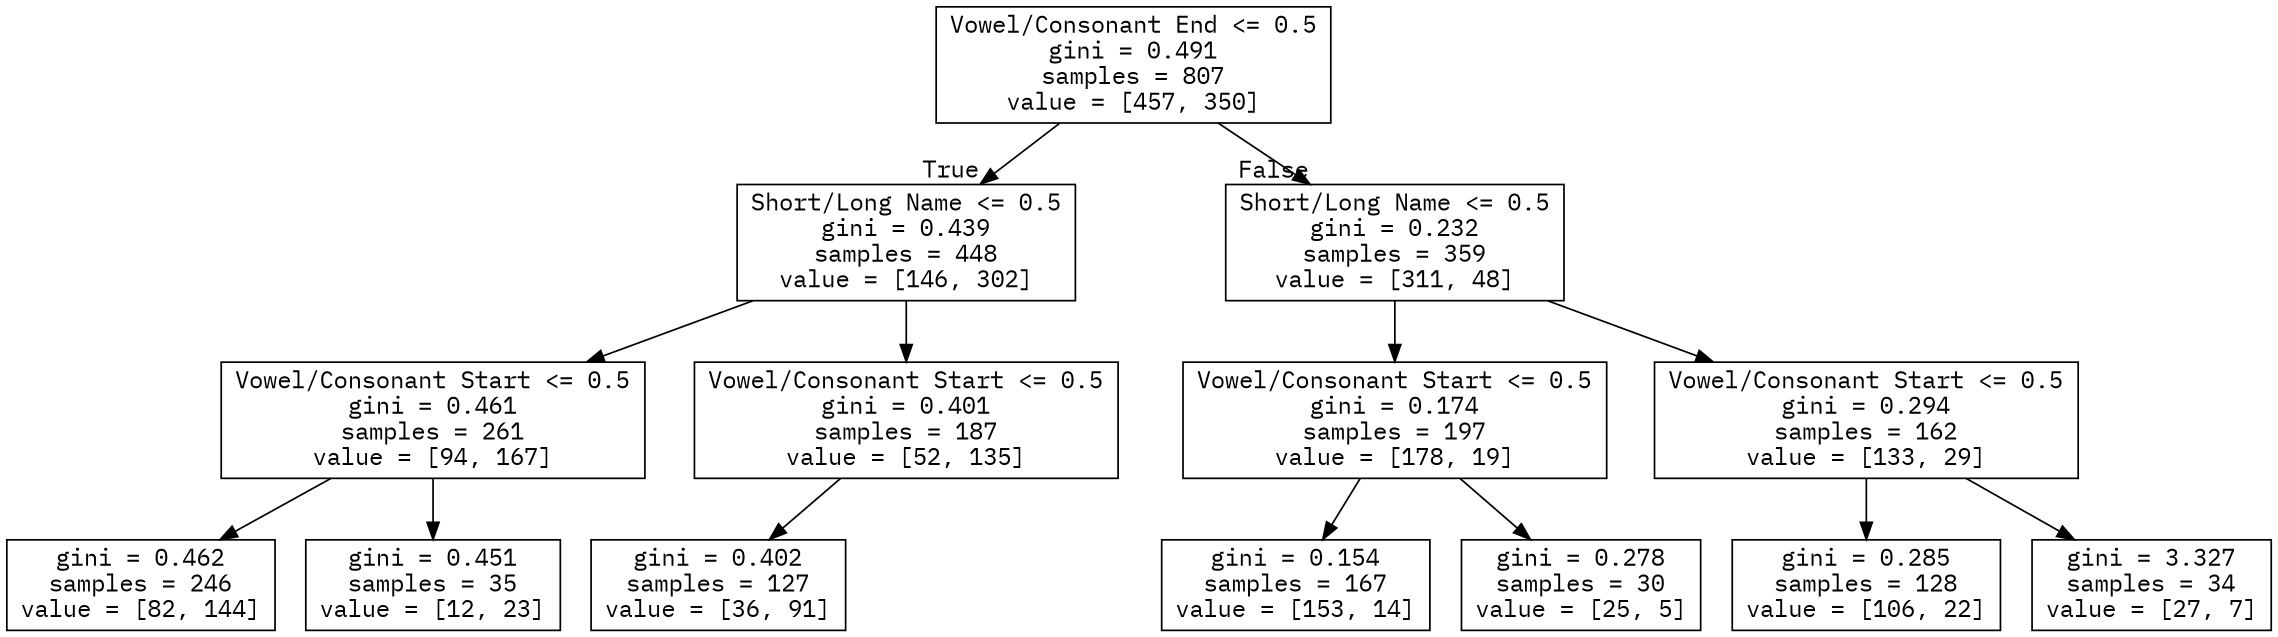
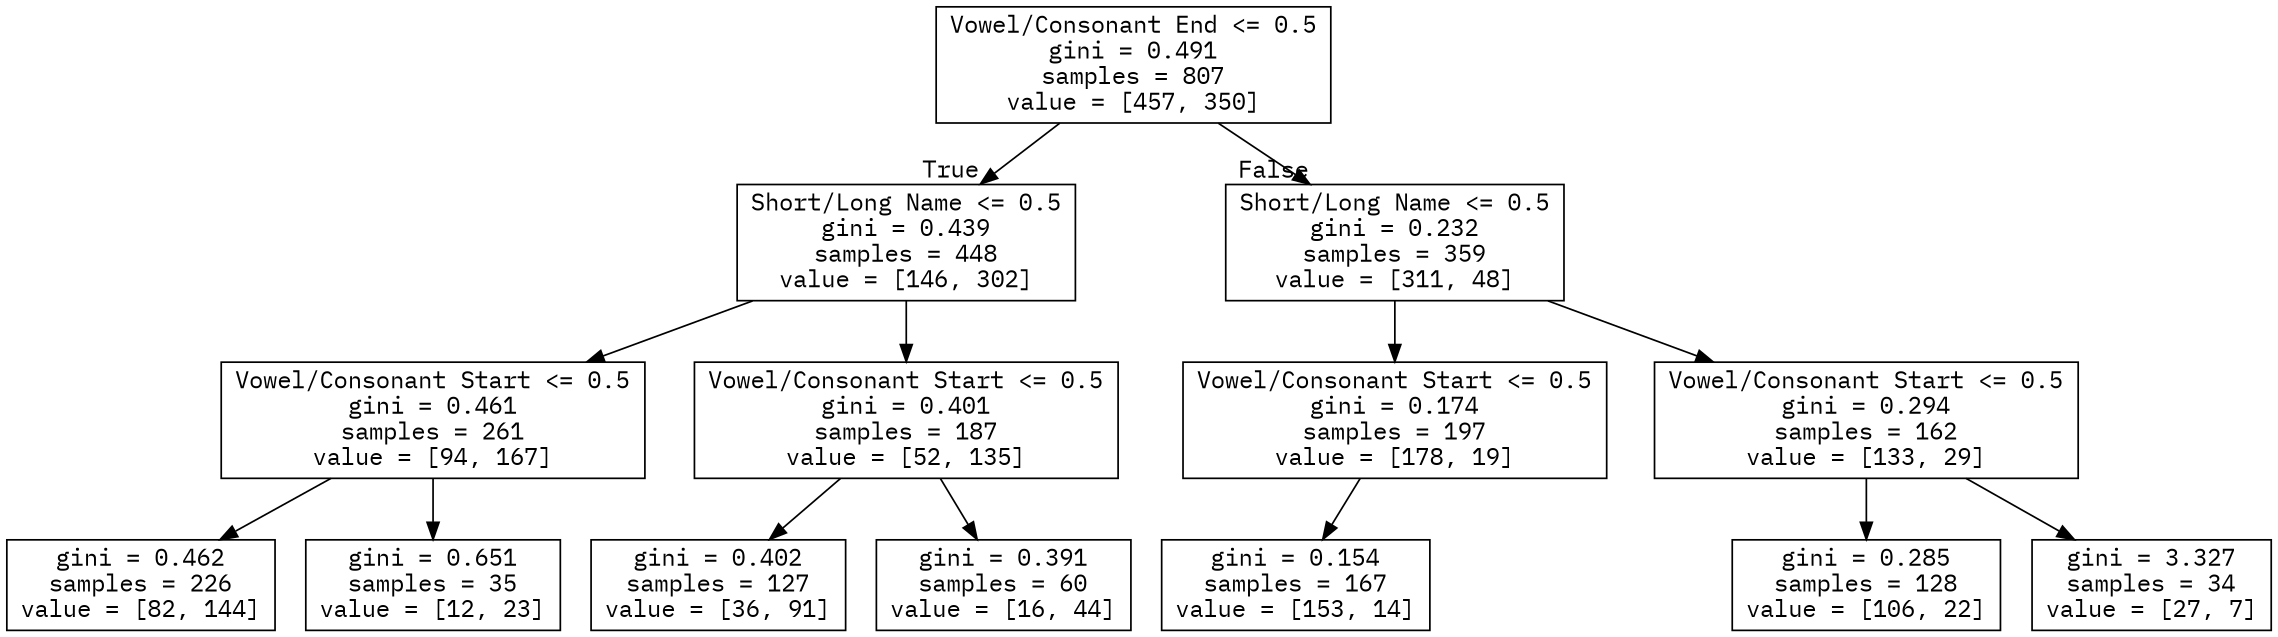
node "gini = 0.462 samples = 246 value = [82, 144]": label "gini = 0.462 samples = 246 value = [82, 144]" -> "gini = 0.462 samples = 226 value = [82, 144]"
node "gini = 0.451 samples = 35 value = [12, 23]": label "gini = 0.451 samples = 35 value = [12, 23]" -> "gini = 0.651 samples = 35 value = [12, 23]"
node "gini = 0.391 samples = 60 value = [16, 44]": added
node "gini = 0.278 samples = 30 value = [25, 5]": removed
